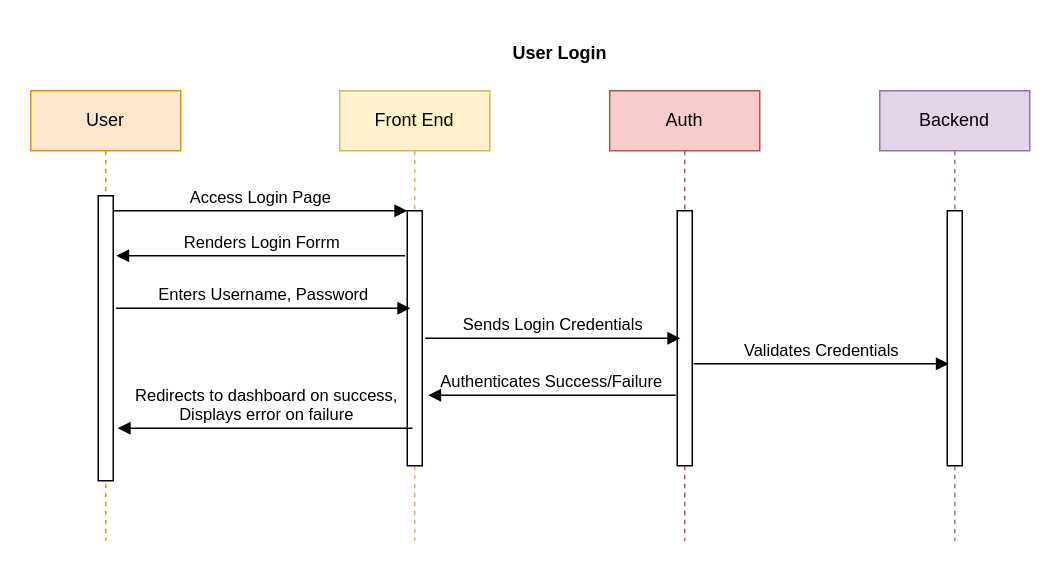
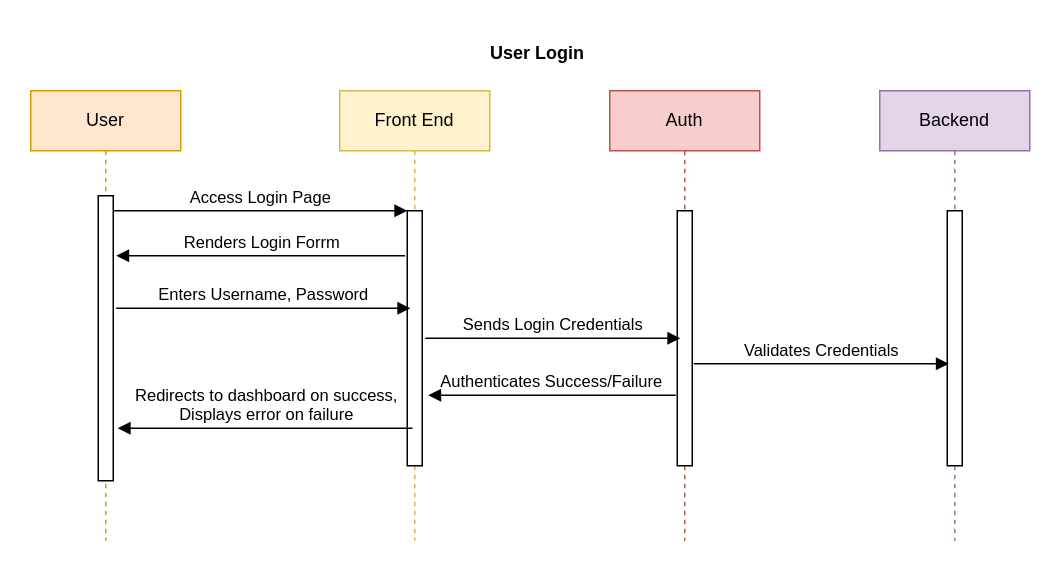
node "User Login": moved (560, 53) -> (538, 53)
